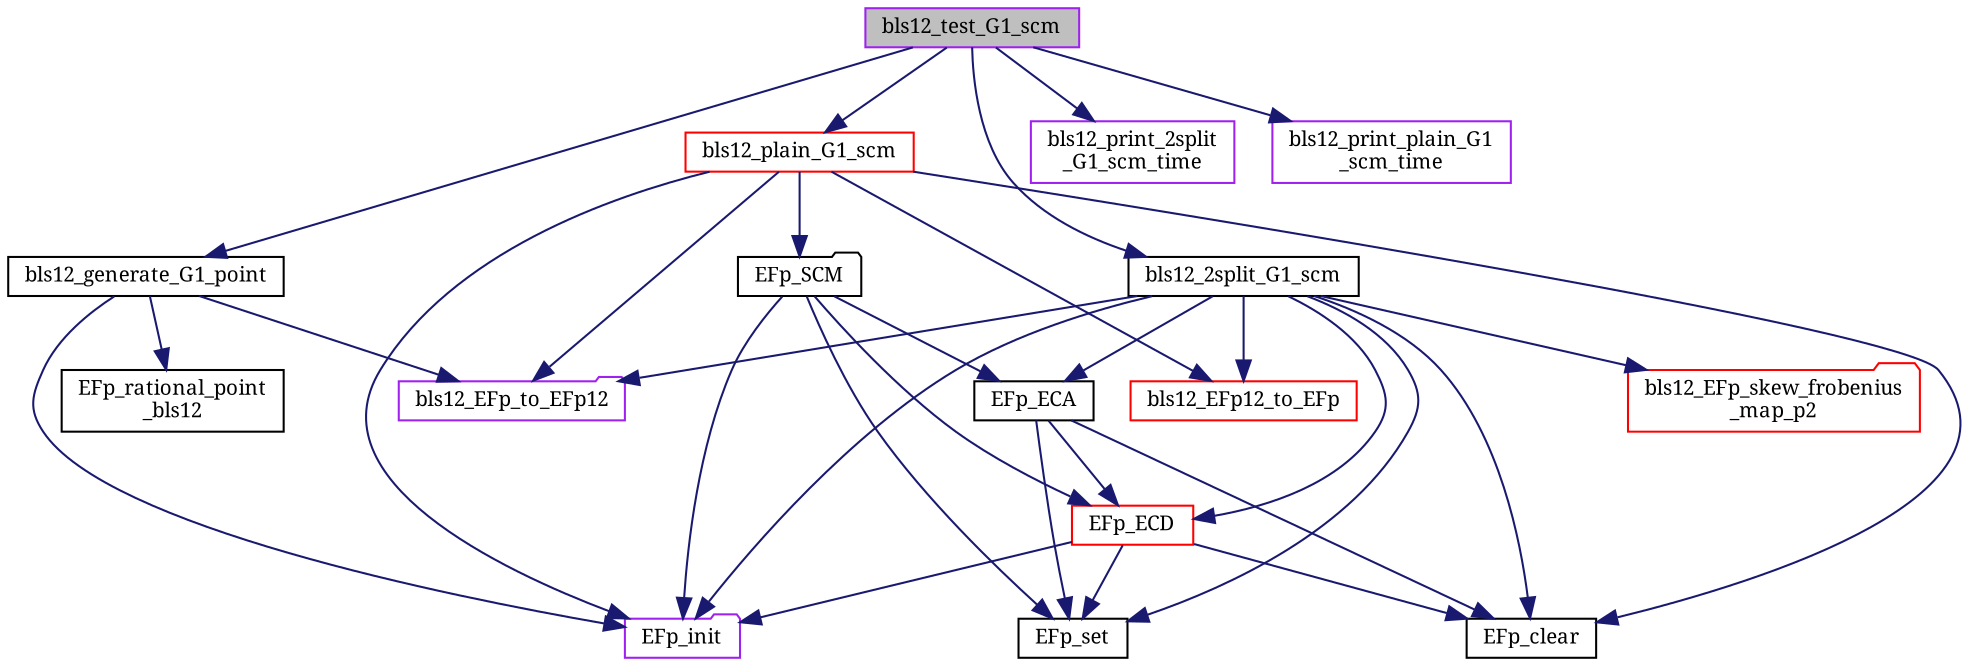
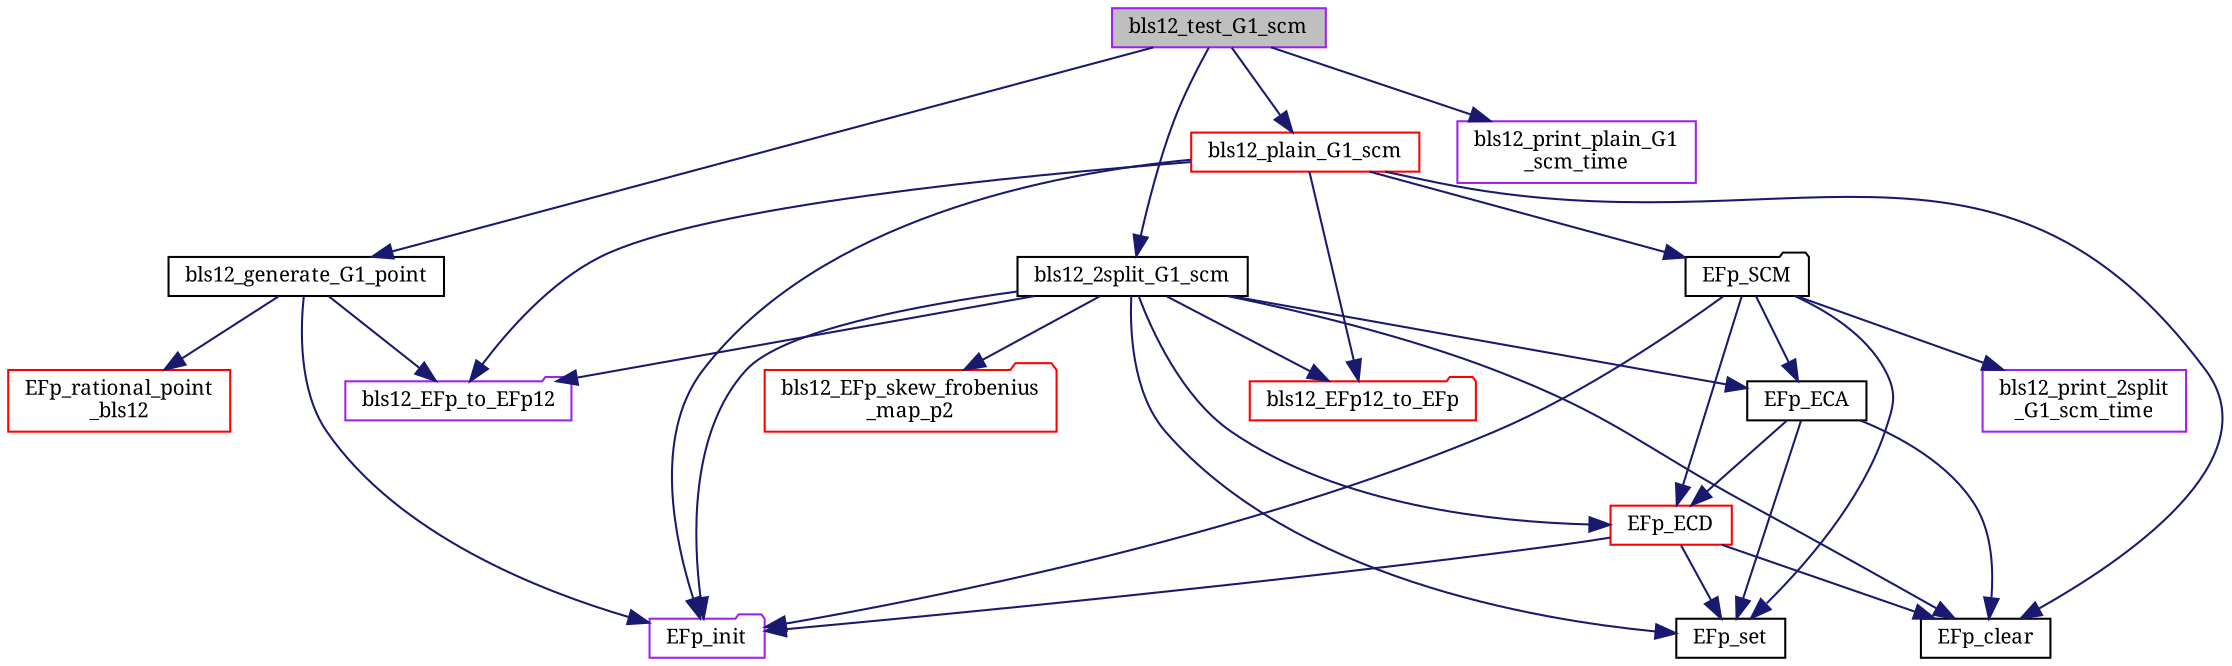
edge "bls12_test_G1_scm" -> "bls12_print_2split _G1_scm_time": now "EFp_SCM" -> "bls12_print_2split _G1_scm_time"
node "EFp_rational_point _bls12": color black -> red
node "bls12_EFp12_to_EFp": shape box -> folder
